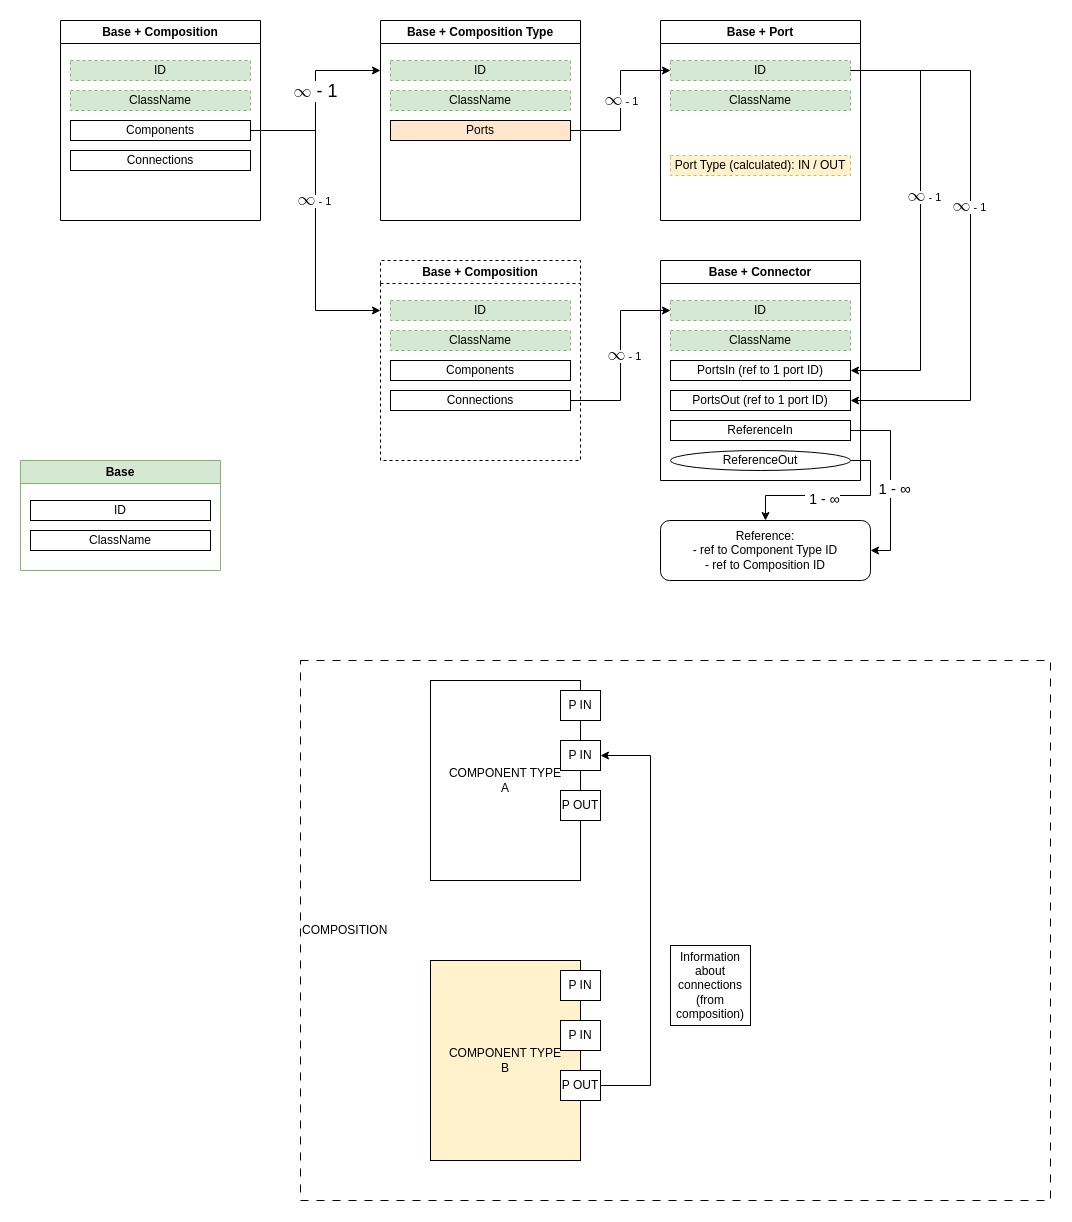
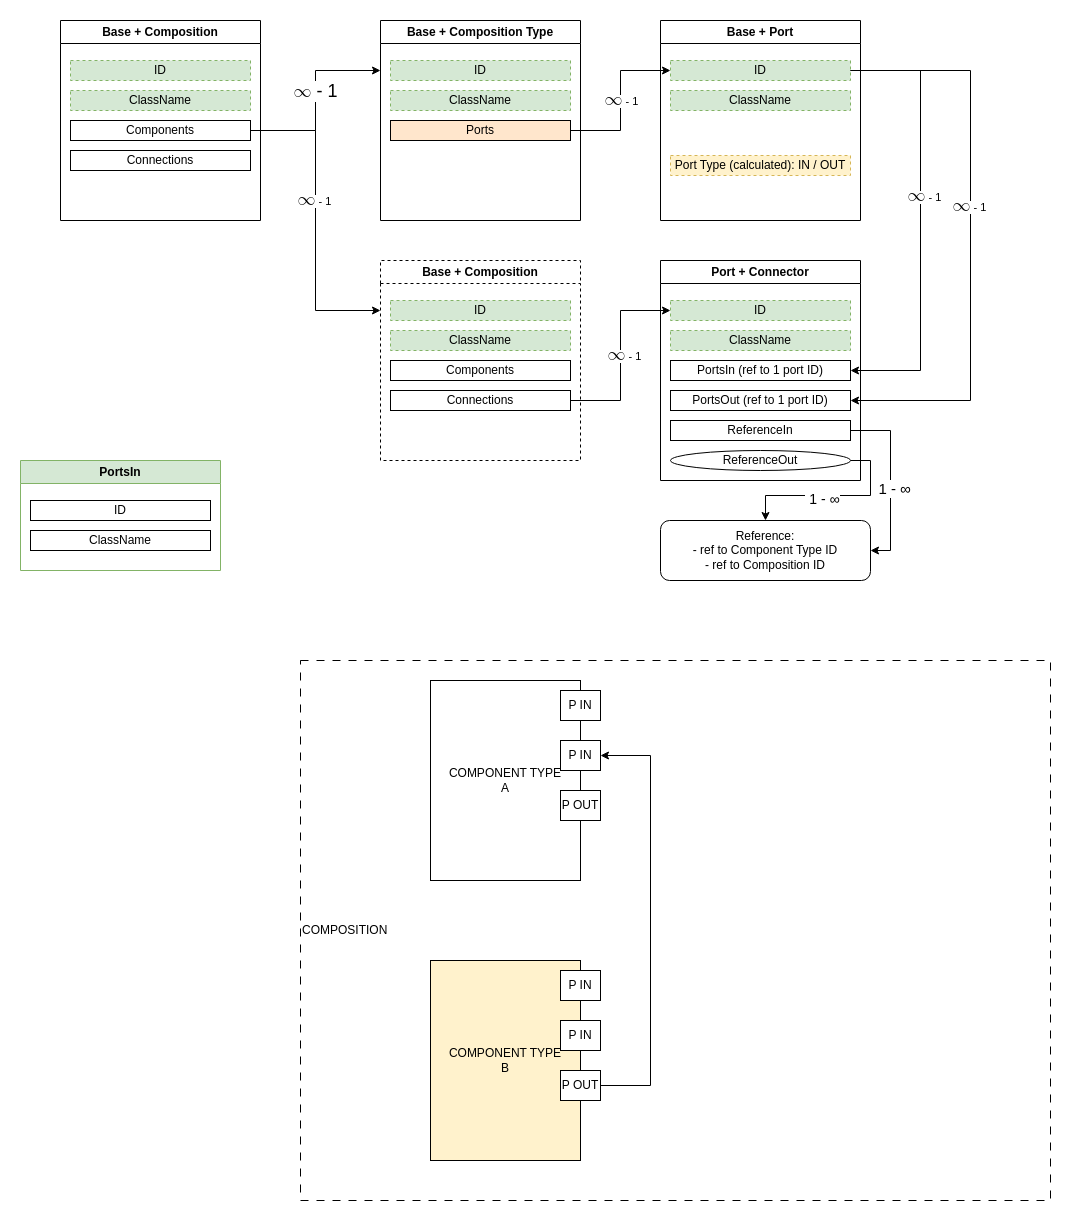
node "Base + Connector": label "Base + Connector" -> "Port + Connector"
node "Base": label "Base" -> "PortsIn"
node "Information about connections (from composition)": removed
